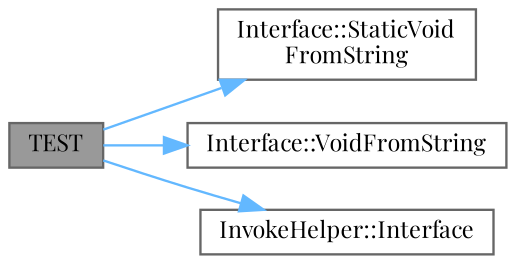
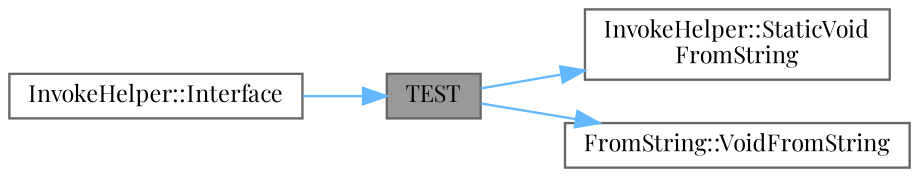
node "Interface::StaticVoid FromString": label "Interface::StaticVoid FromString" -> "InvokeHelper::StaticVoid FromString"
node "Interface::VoidFromString": label "Interface::VoidFromString" -> "FromString::VoidFromString"
edge "TEST" -> "InvokeHelper::Interface": reversed
